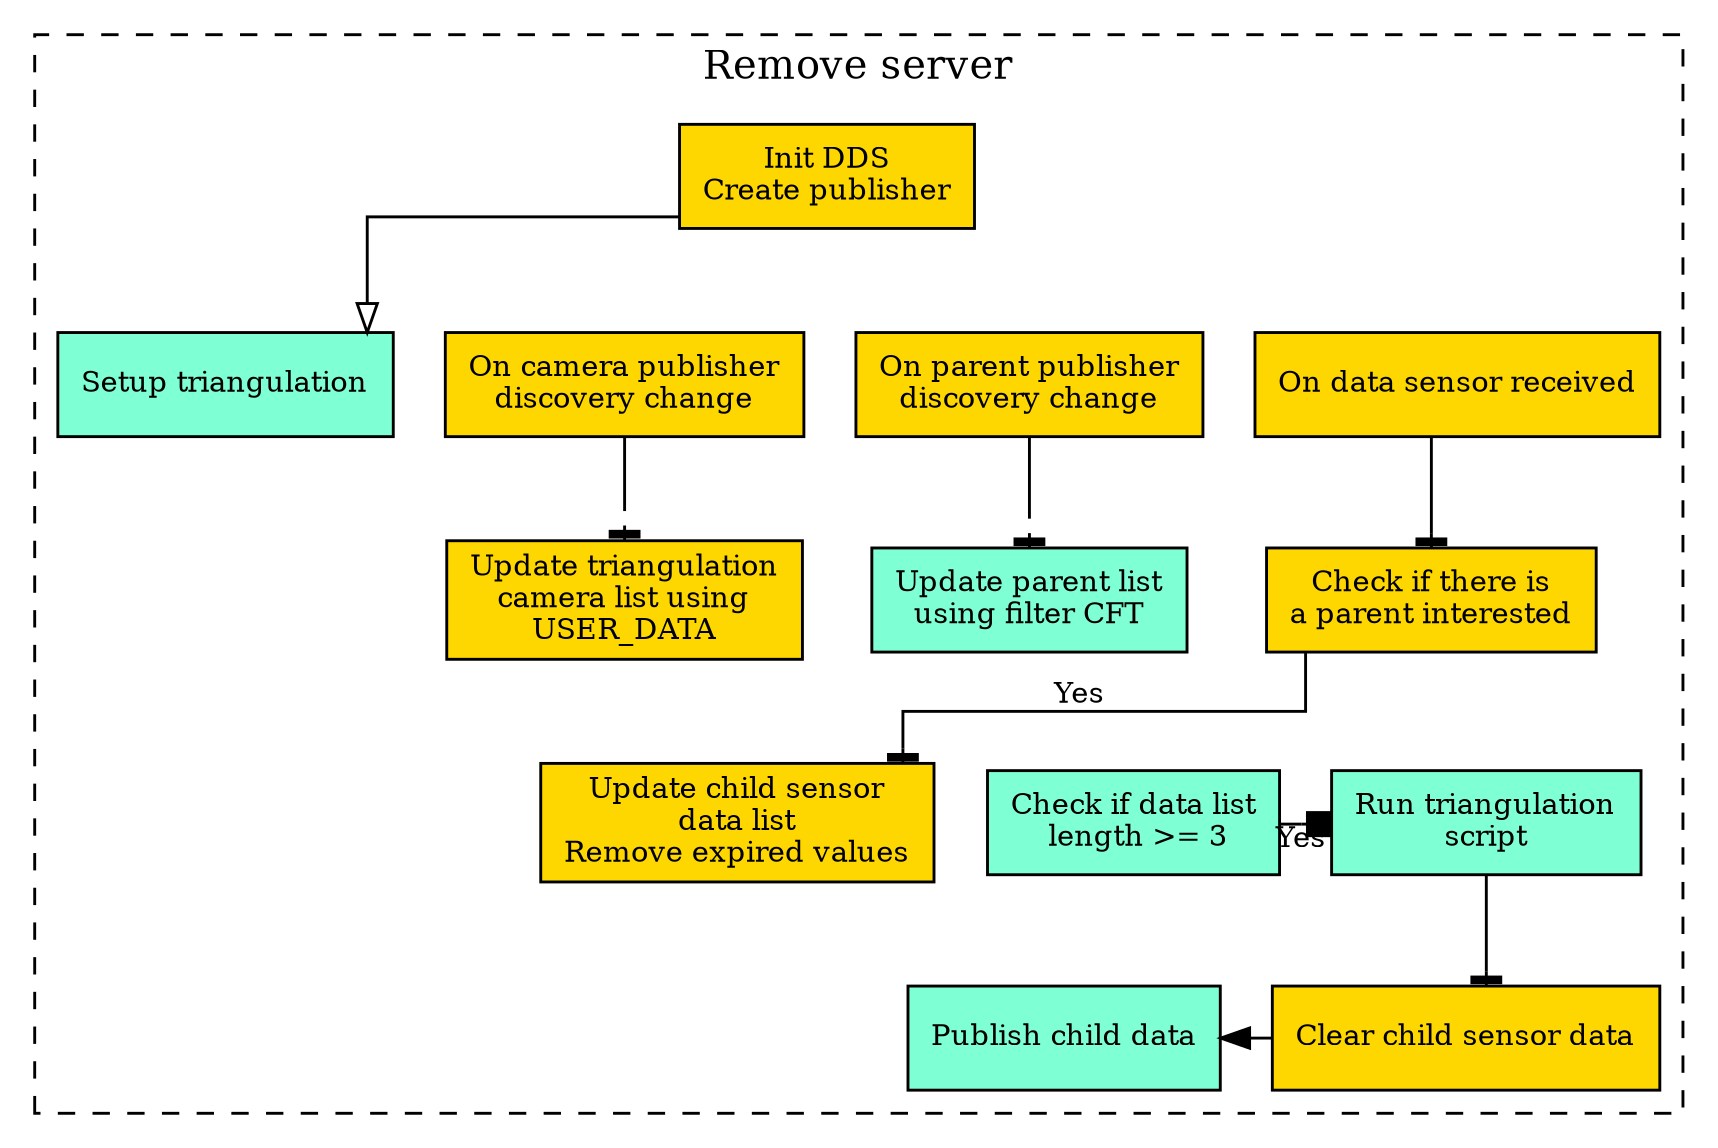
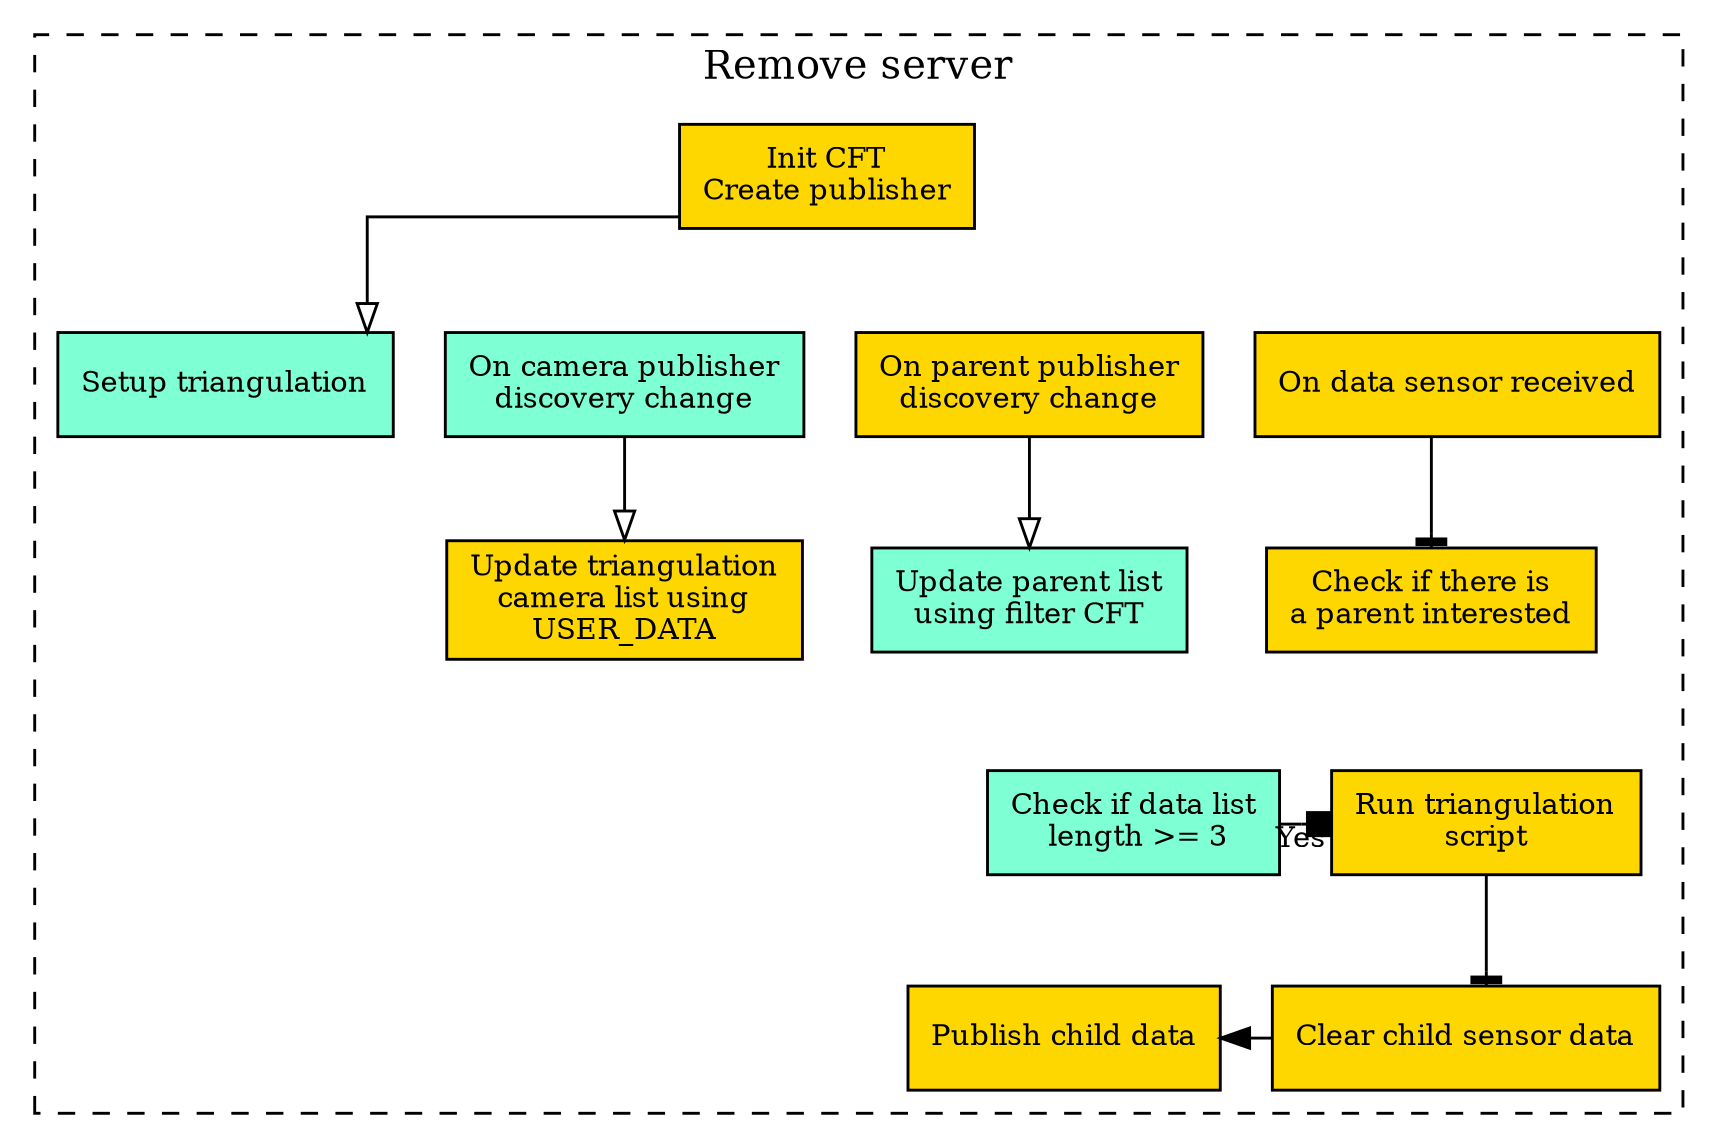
node "Init DDS Create publisher": label "Init DDS Create publisher" -> "Init CFT Create publisher"
node "On camera publisher discovery change": fillcolor gold -> aquamarine
edge "On camera publisher discovery change" -> "Update triangulation camera list using USER_DATA": arrowhead tee -> onormal
edge "On parent publisher discovery change" -> "Update parent list using filter CFT": arrowhead tee -> onormal
node "Update child sensor data list Remove expired values": removed
node "Run triangulation script": fillcolor aquamarine -> gold
node "Publish child data": fillcolor aquamarine -> gold
